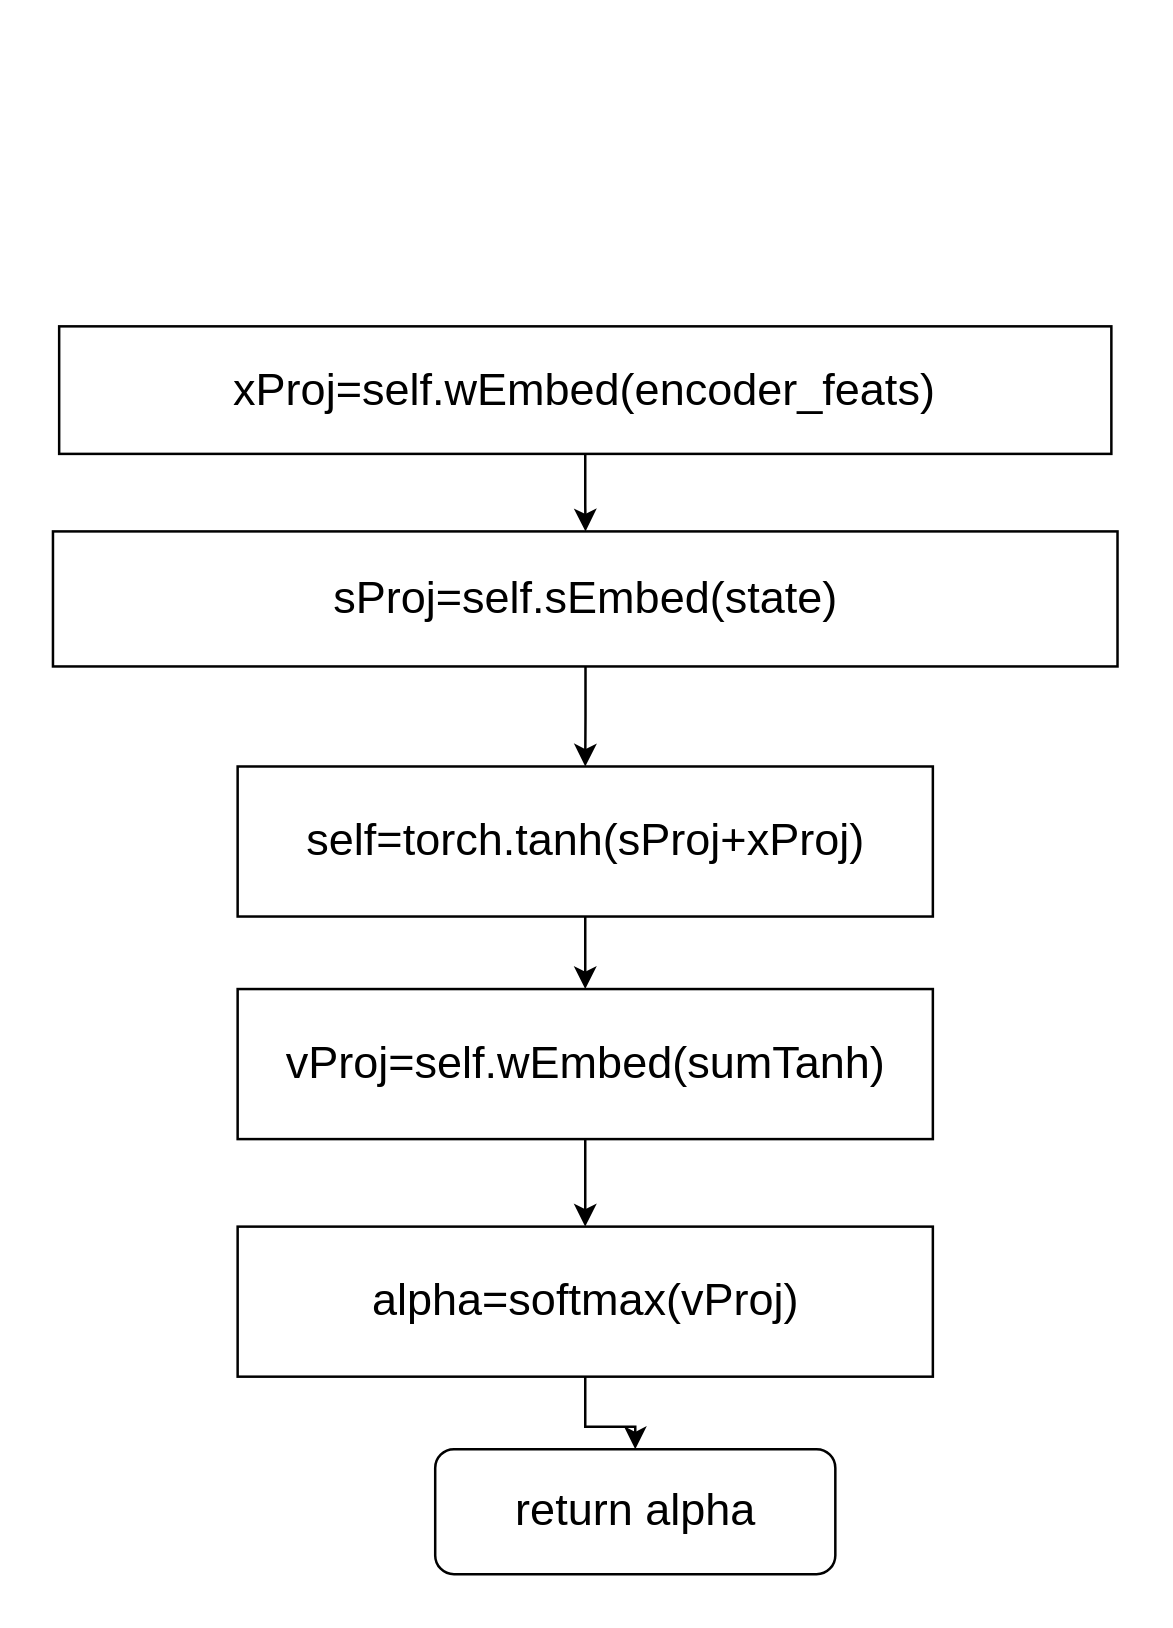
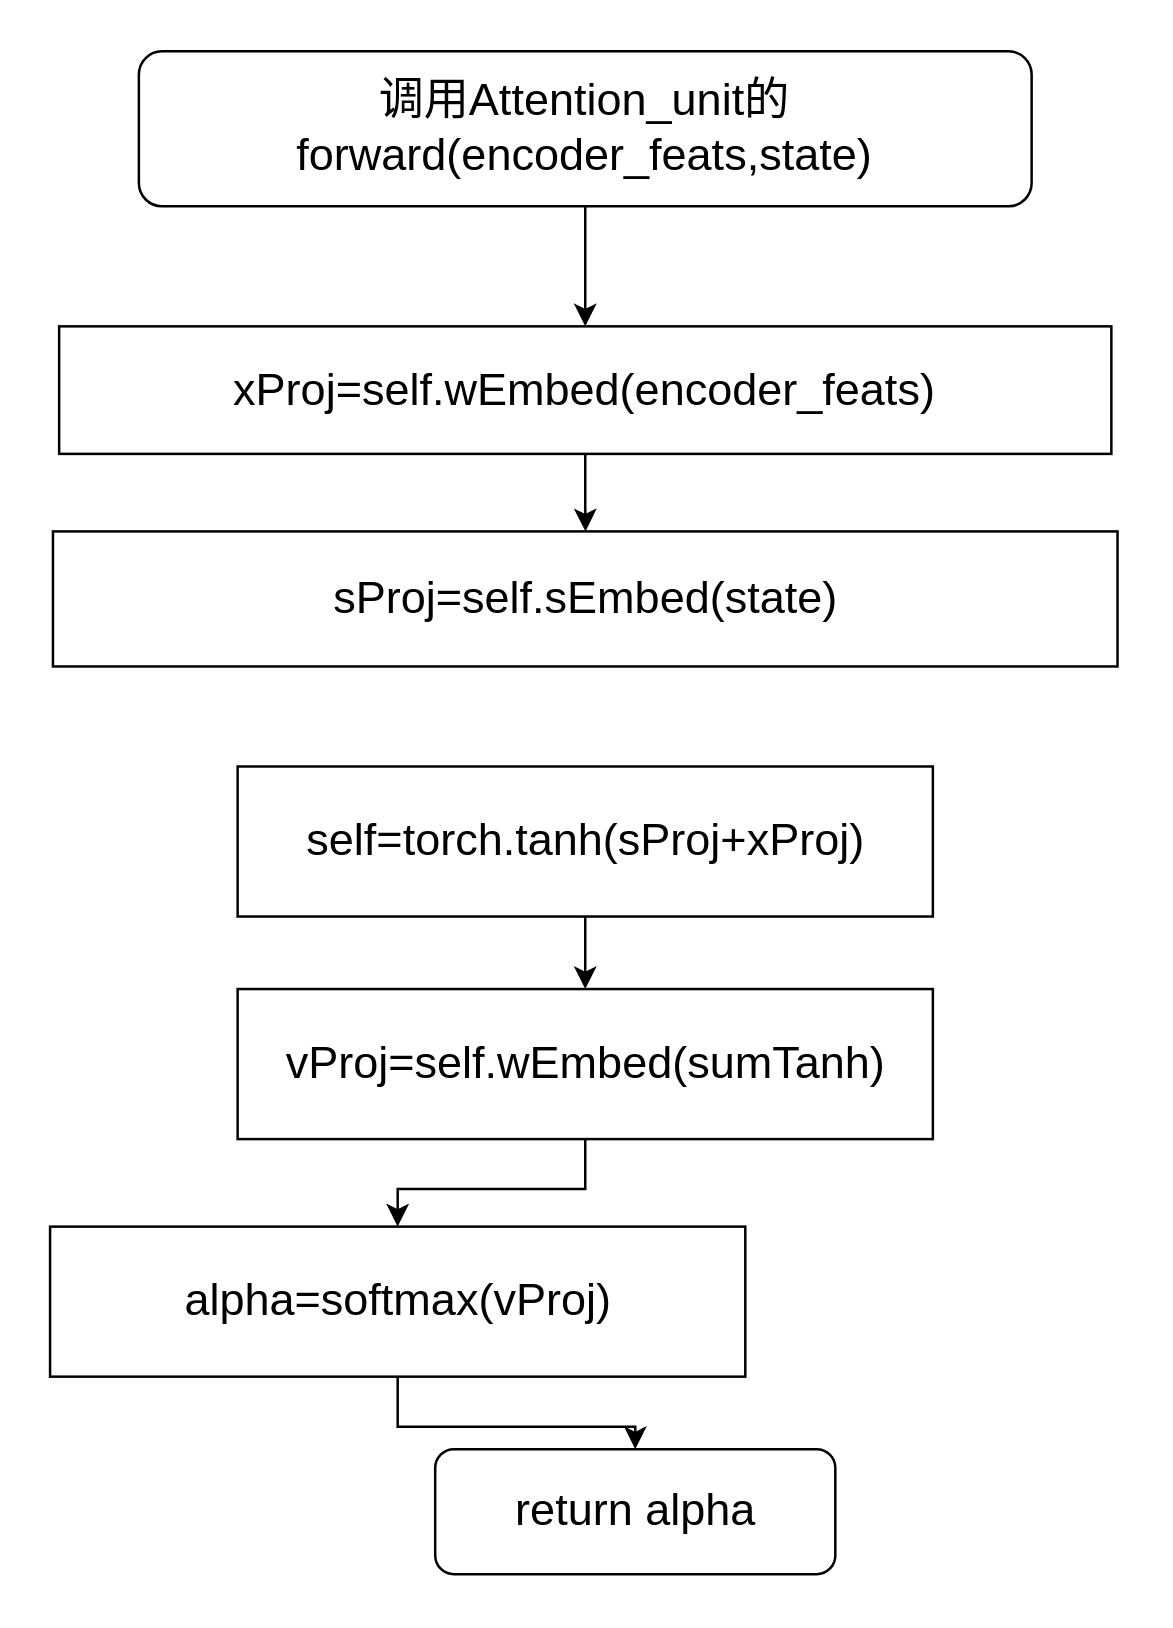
node "调用Attention_unit的forward(encoder_feats,state)": added
edge "调用Attention_unit的forward(encoder_feats,state)" -> "xProj=self.wEmbed(encoder_feats)": added
edge "sProj=self.sEmbed(state)" -> "self=torch.tanh(sProj+xProj)": removed
node "alpha=softmax(vProj)": moved (585, 1301) -> (398, 1301)
